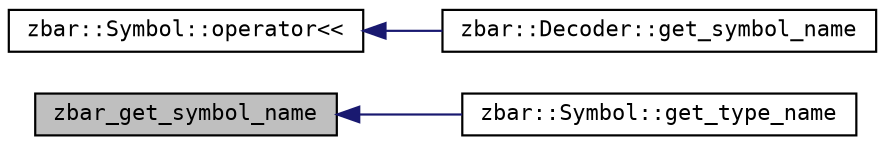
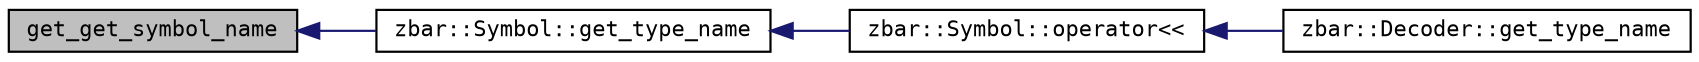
node "zbar::Decoder::get_symbol_name": label "zbar::Decoder::get_symbol_name" -> "zbar::Decoder::get_type_name"
edge "zbar::Symbol::operator<<" -> "zbar::Symbol::get_type_name": added
node "zbar_get_symbol_name": label "zbar_get_symbol_name" -> "get_get_symbol_name"
